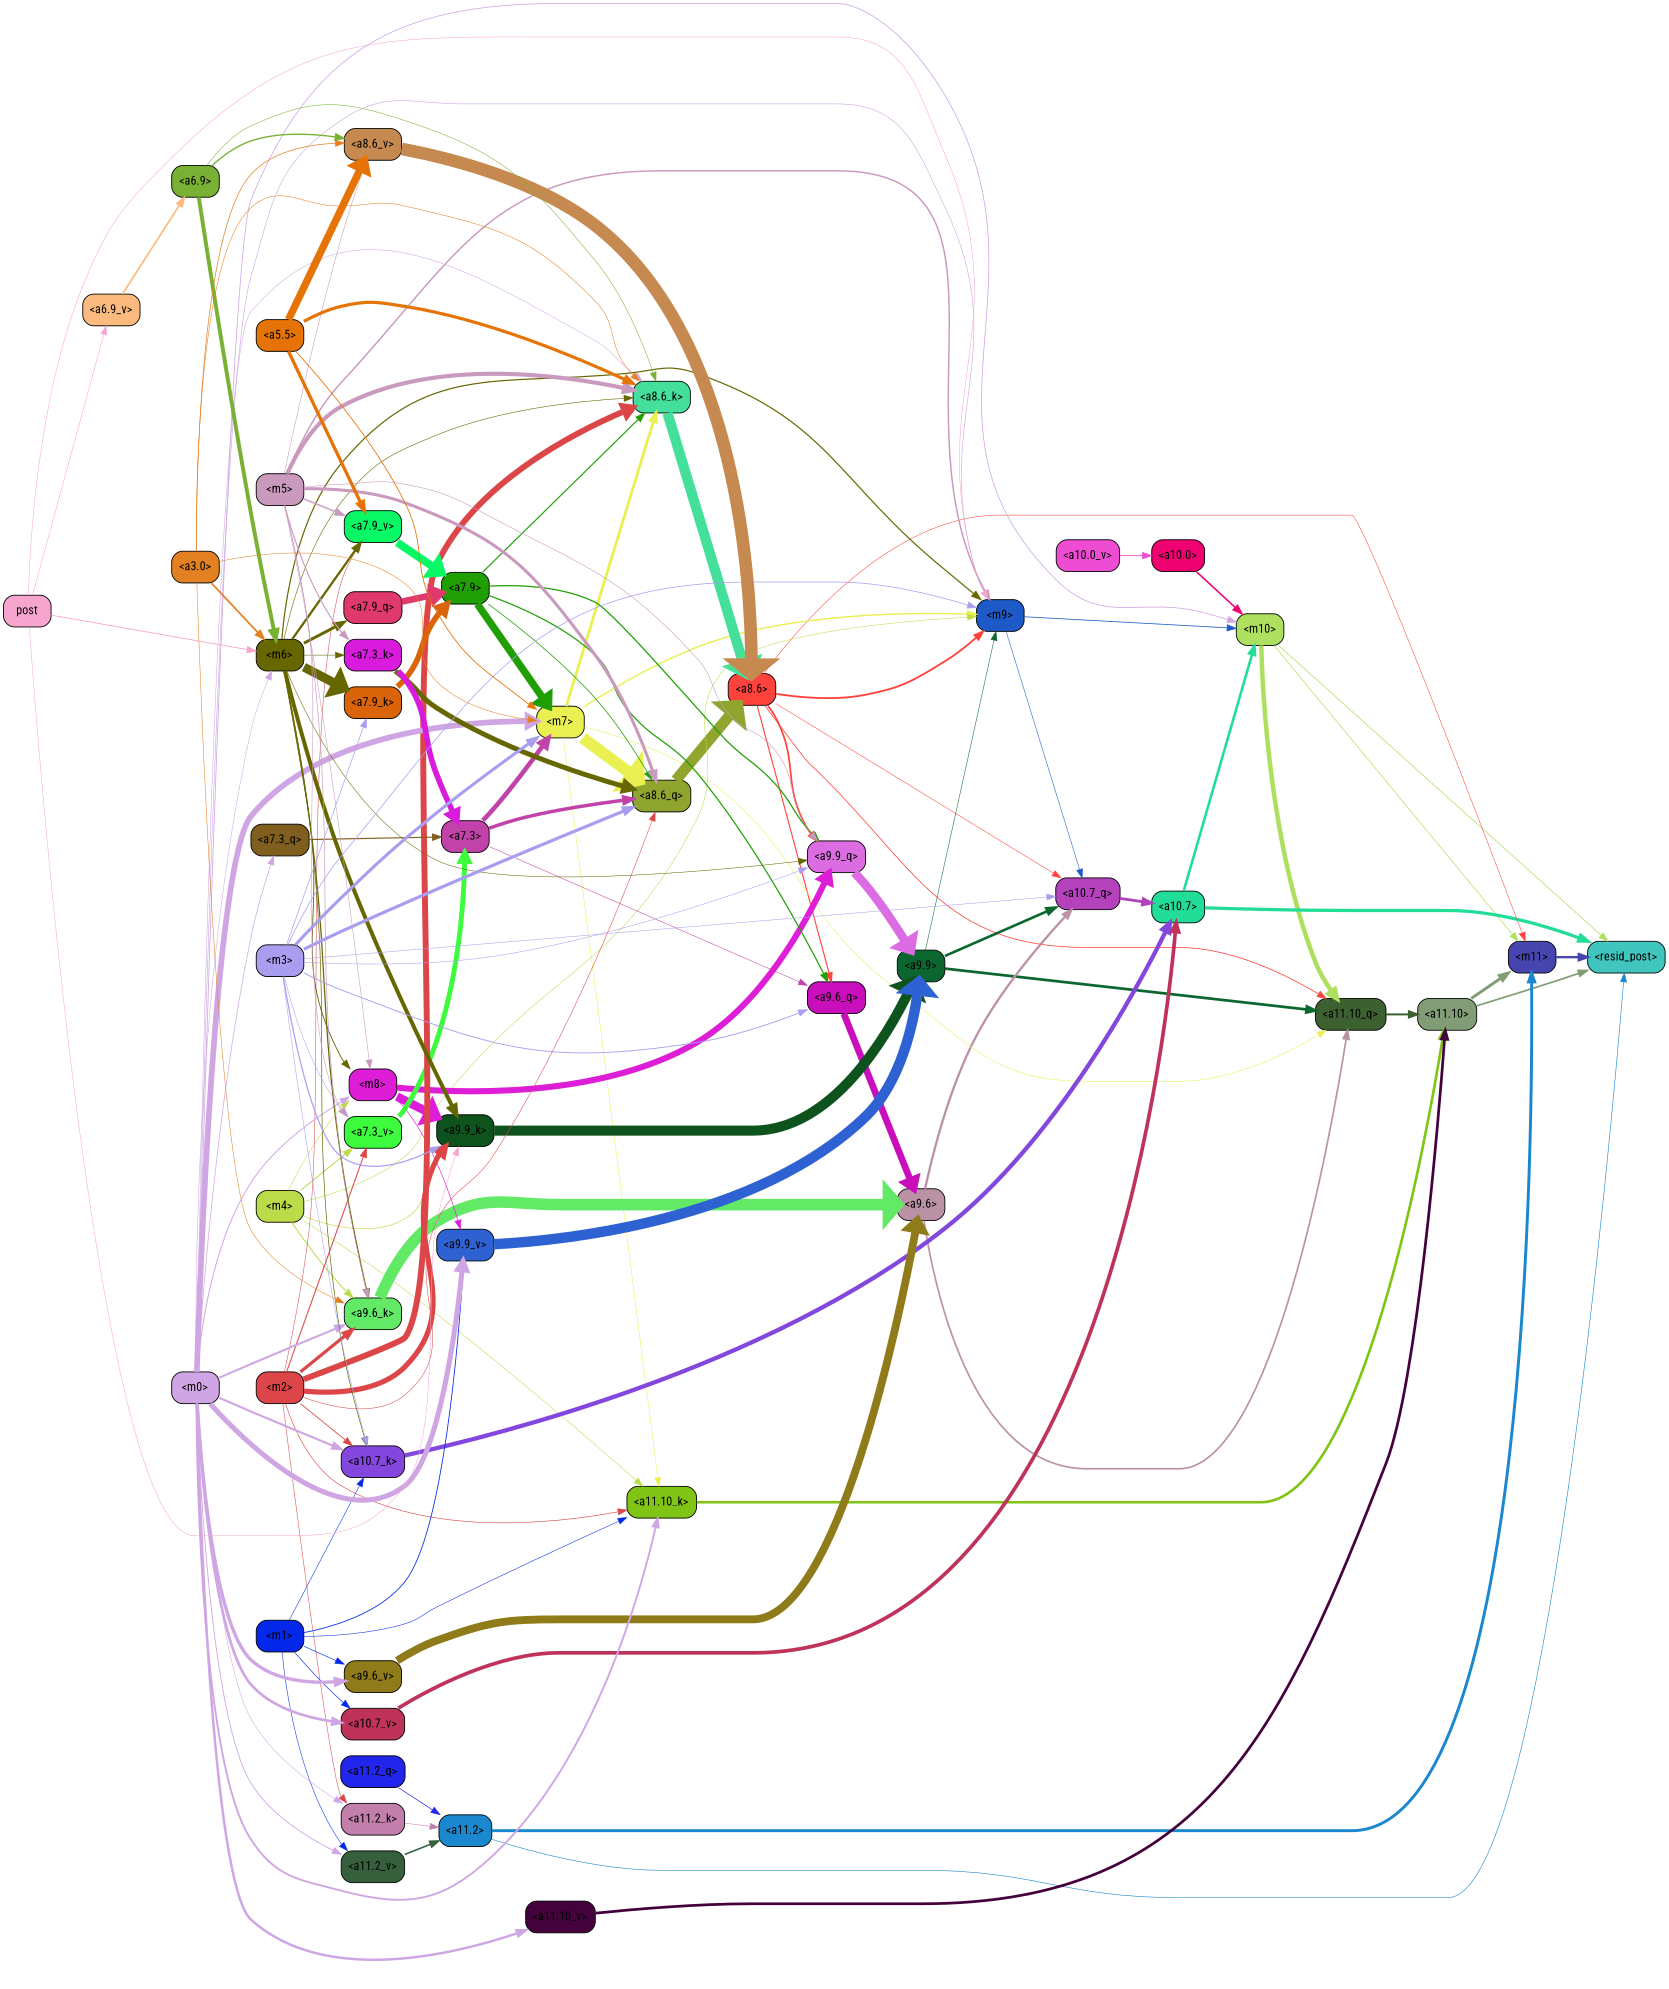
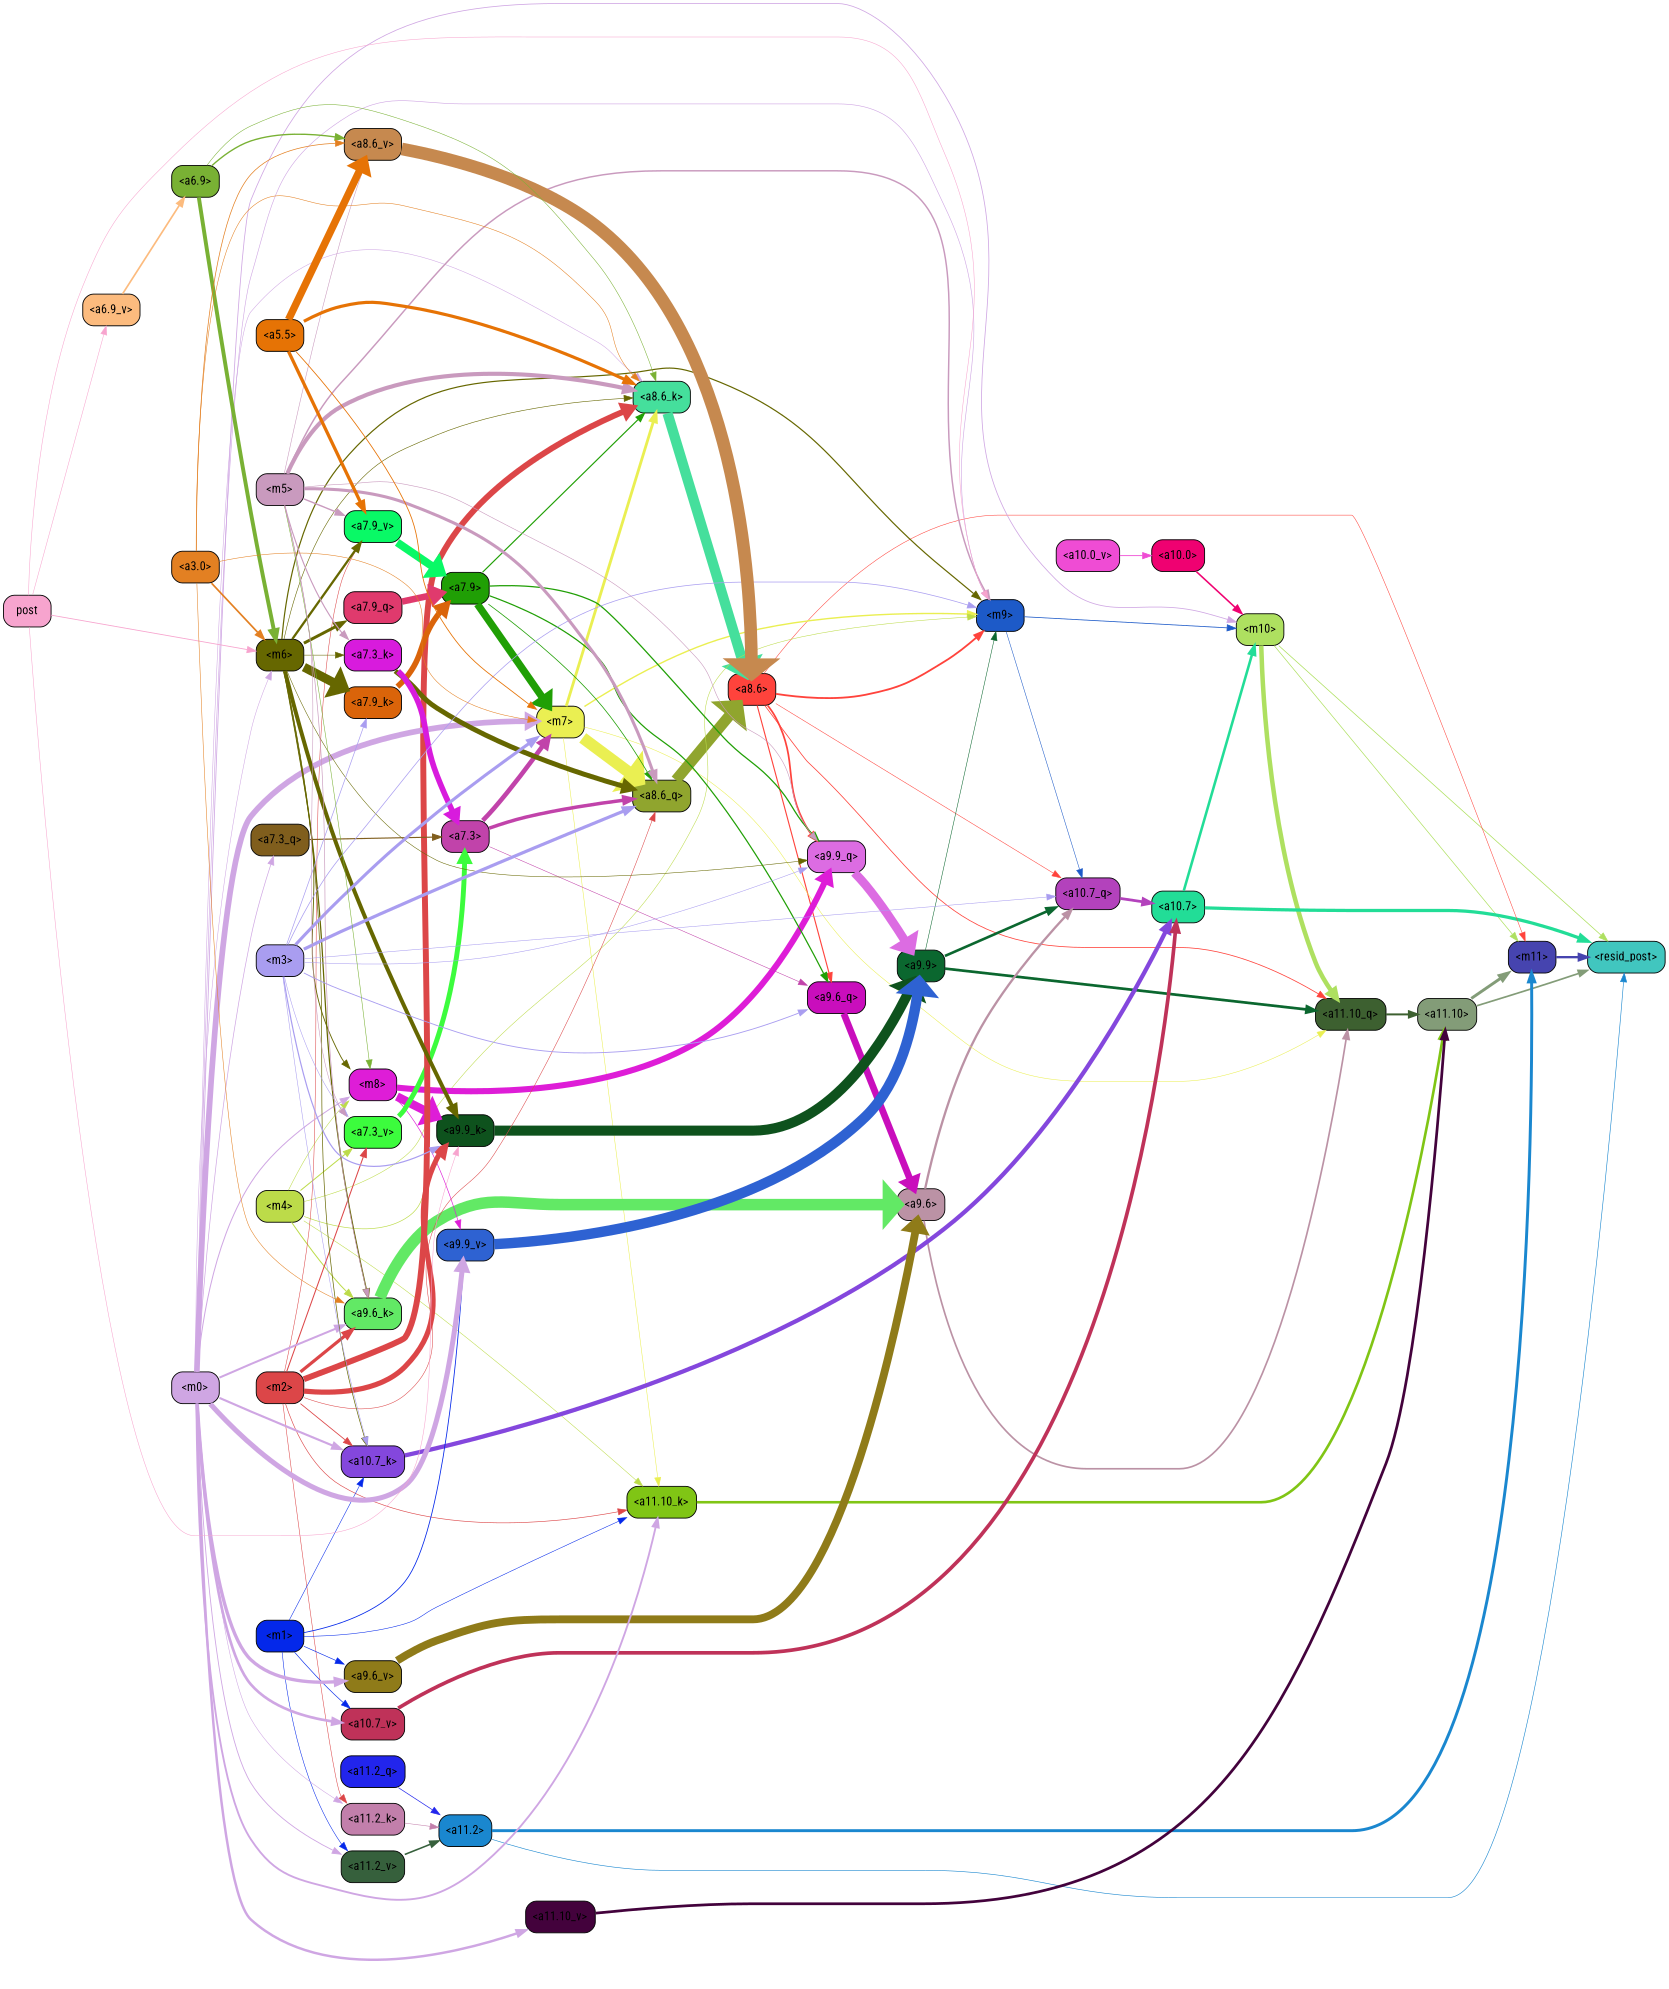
edge "<m5>" -> "<m8>": color #c99abe -> #79b134
